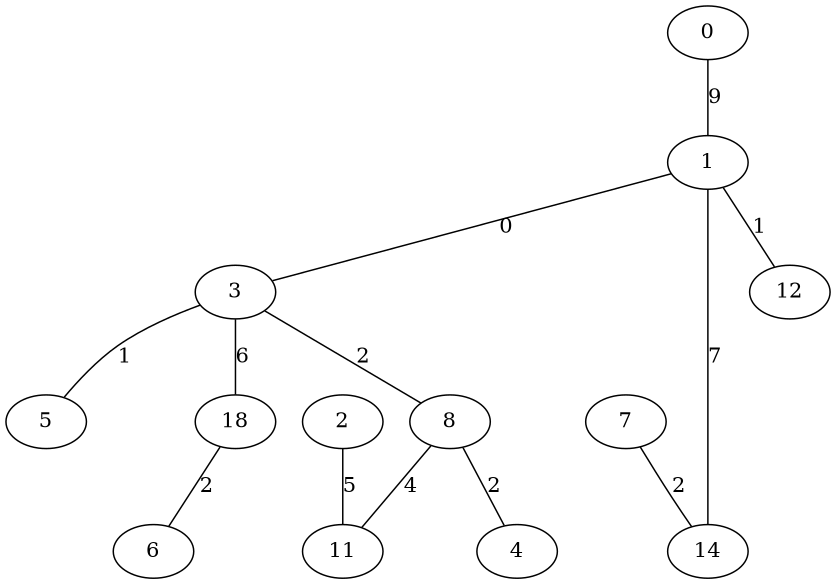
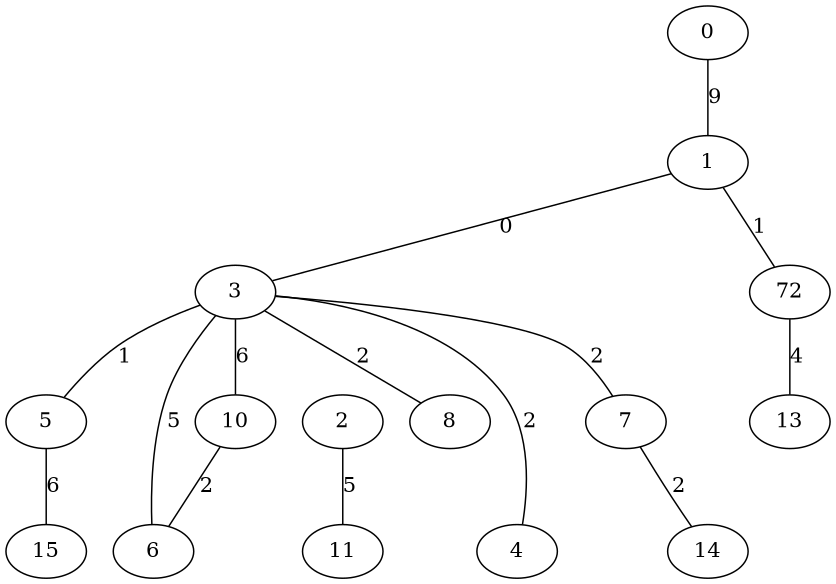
node "12": label "12" -> "72"
edge "3" -- "7": added, label "2"
edge "1" -- "14": removed, label "7"
edge "3" -- "6": added, label "5"
node "18": label "18" -> "10"
node "13": added
edge "8" -- "11": removed, label "4"
edge "8" -- "4": now "3" -- "4"
node "15": added
